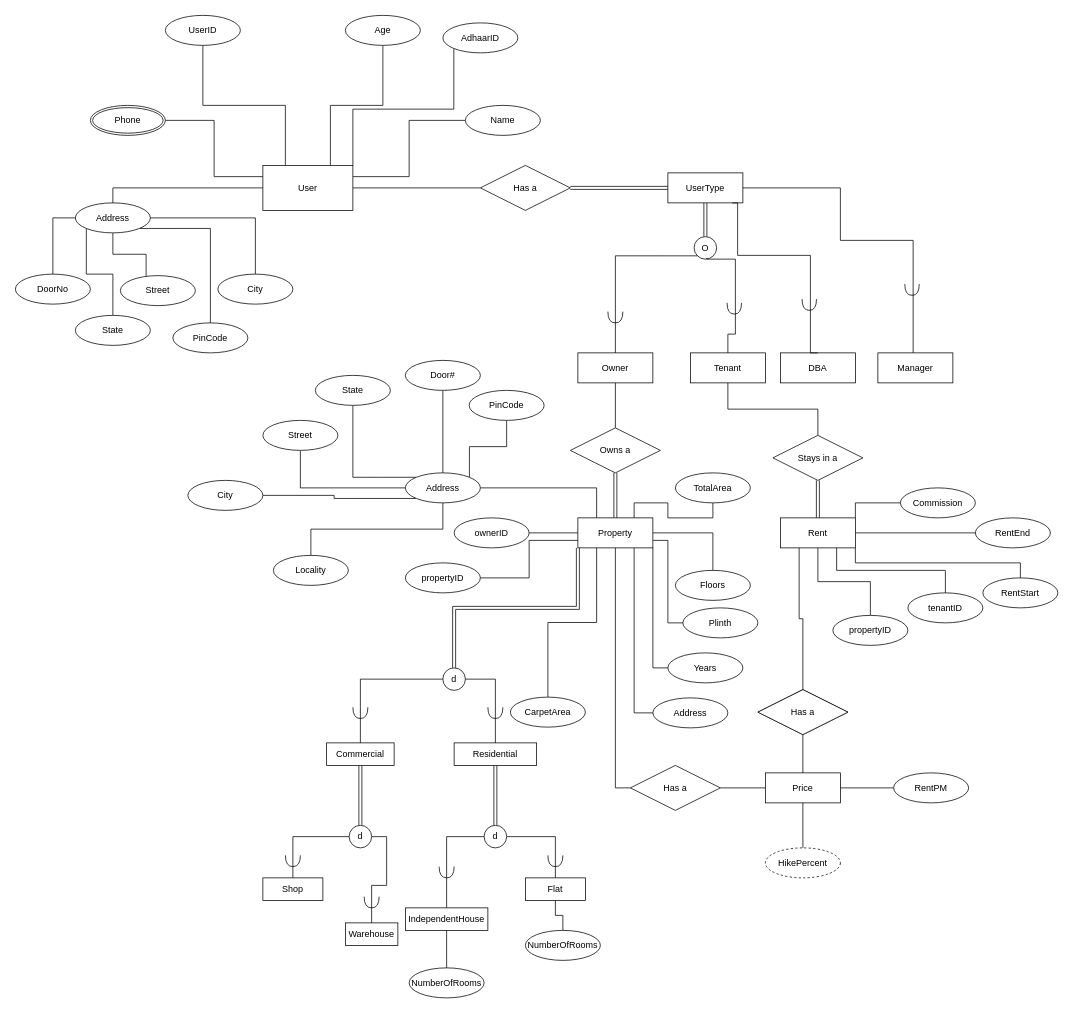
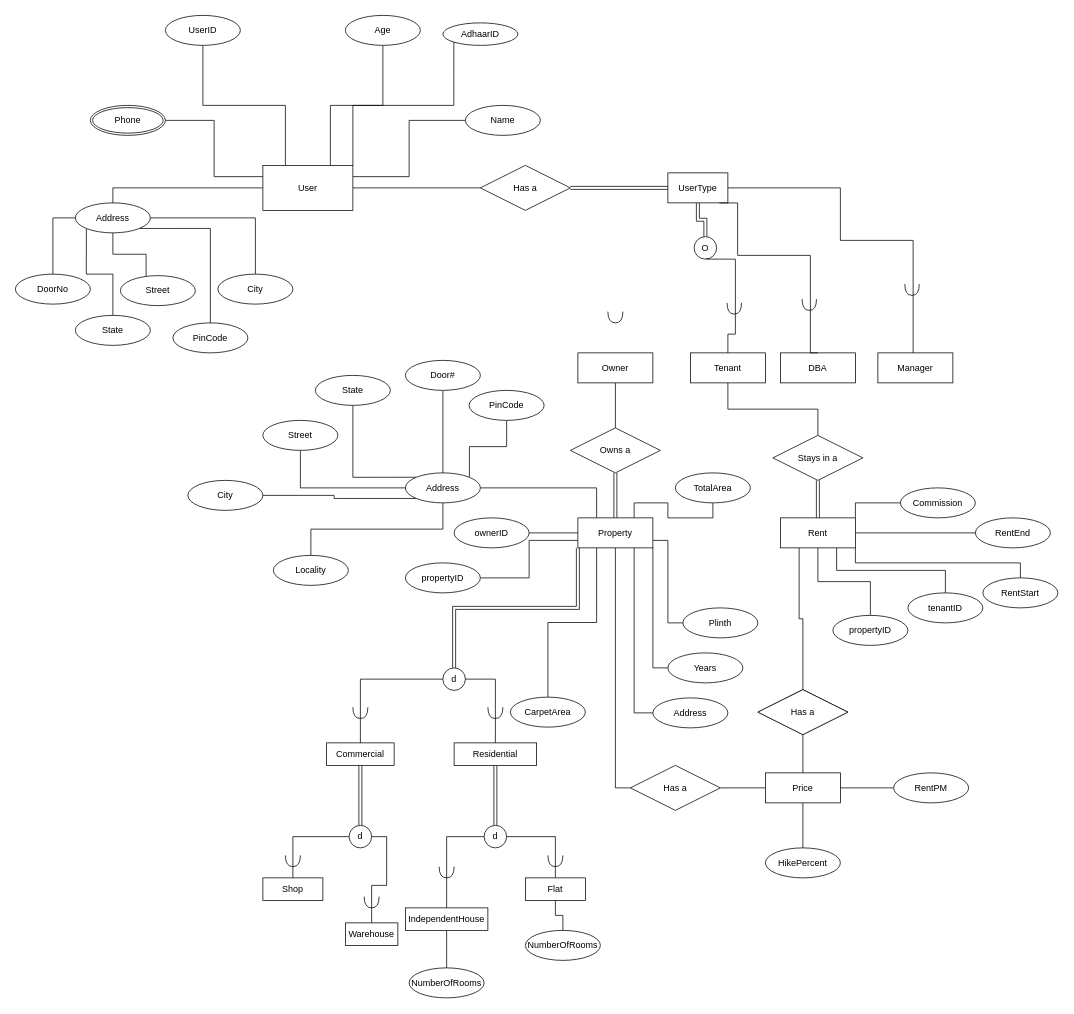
node "AdhaarID": size 75x30 -> 75x23
node "UserType": size 75x30 -> 60x30
edge "O" -- "Owner": removed
edge "Property" -- "Floors": removed
node "Floors": removed
node "HikePercent": style dashed -> solid
